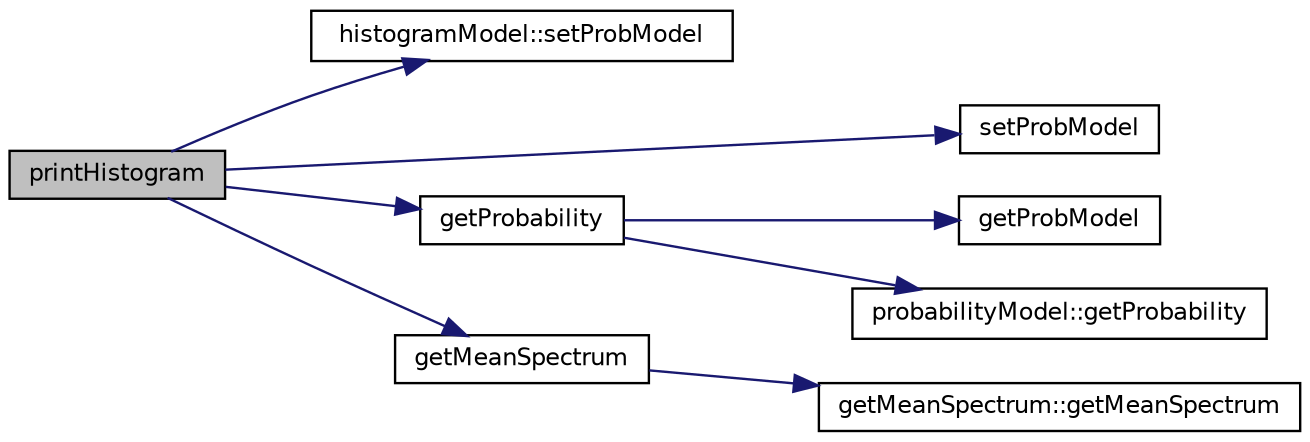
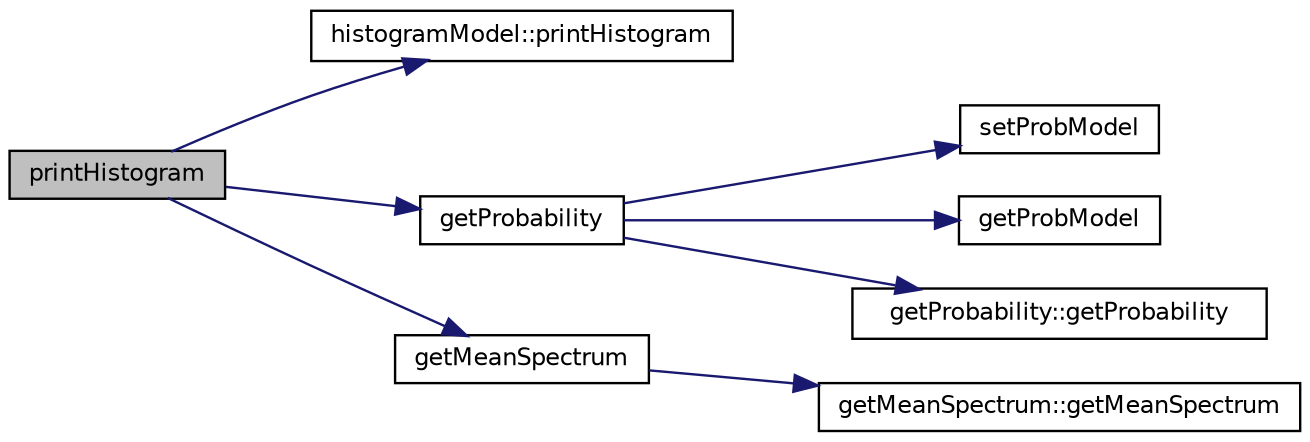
node "histogramModel::setProbModel": label "histogramModel::setProbModel" -> "histogramModel::printHistogram"
edge "printHistogram" -> "setProbModel": now "getProbability" -> "setProbModel"
node "probabilityModel::getProbability": label "probabilityModel::getProbability" -> "getProbability::getProbability"
